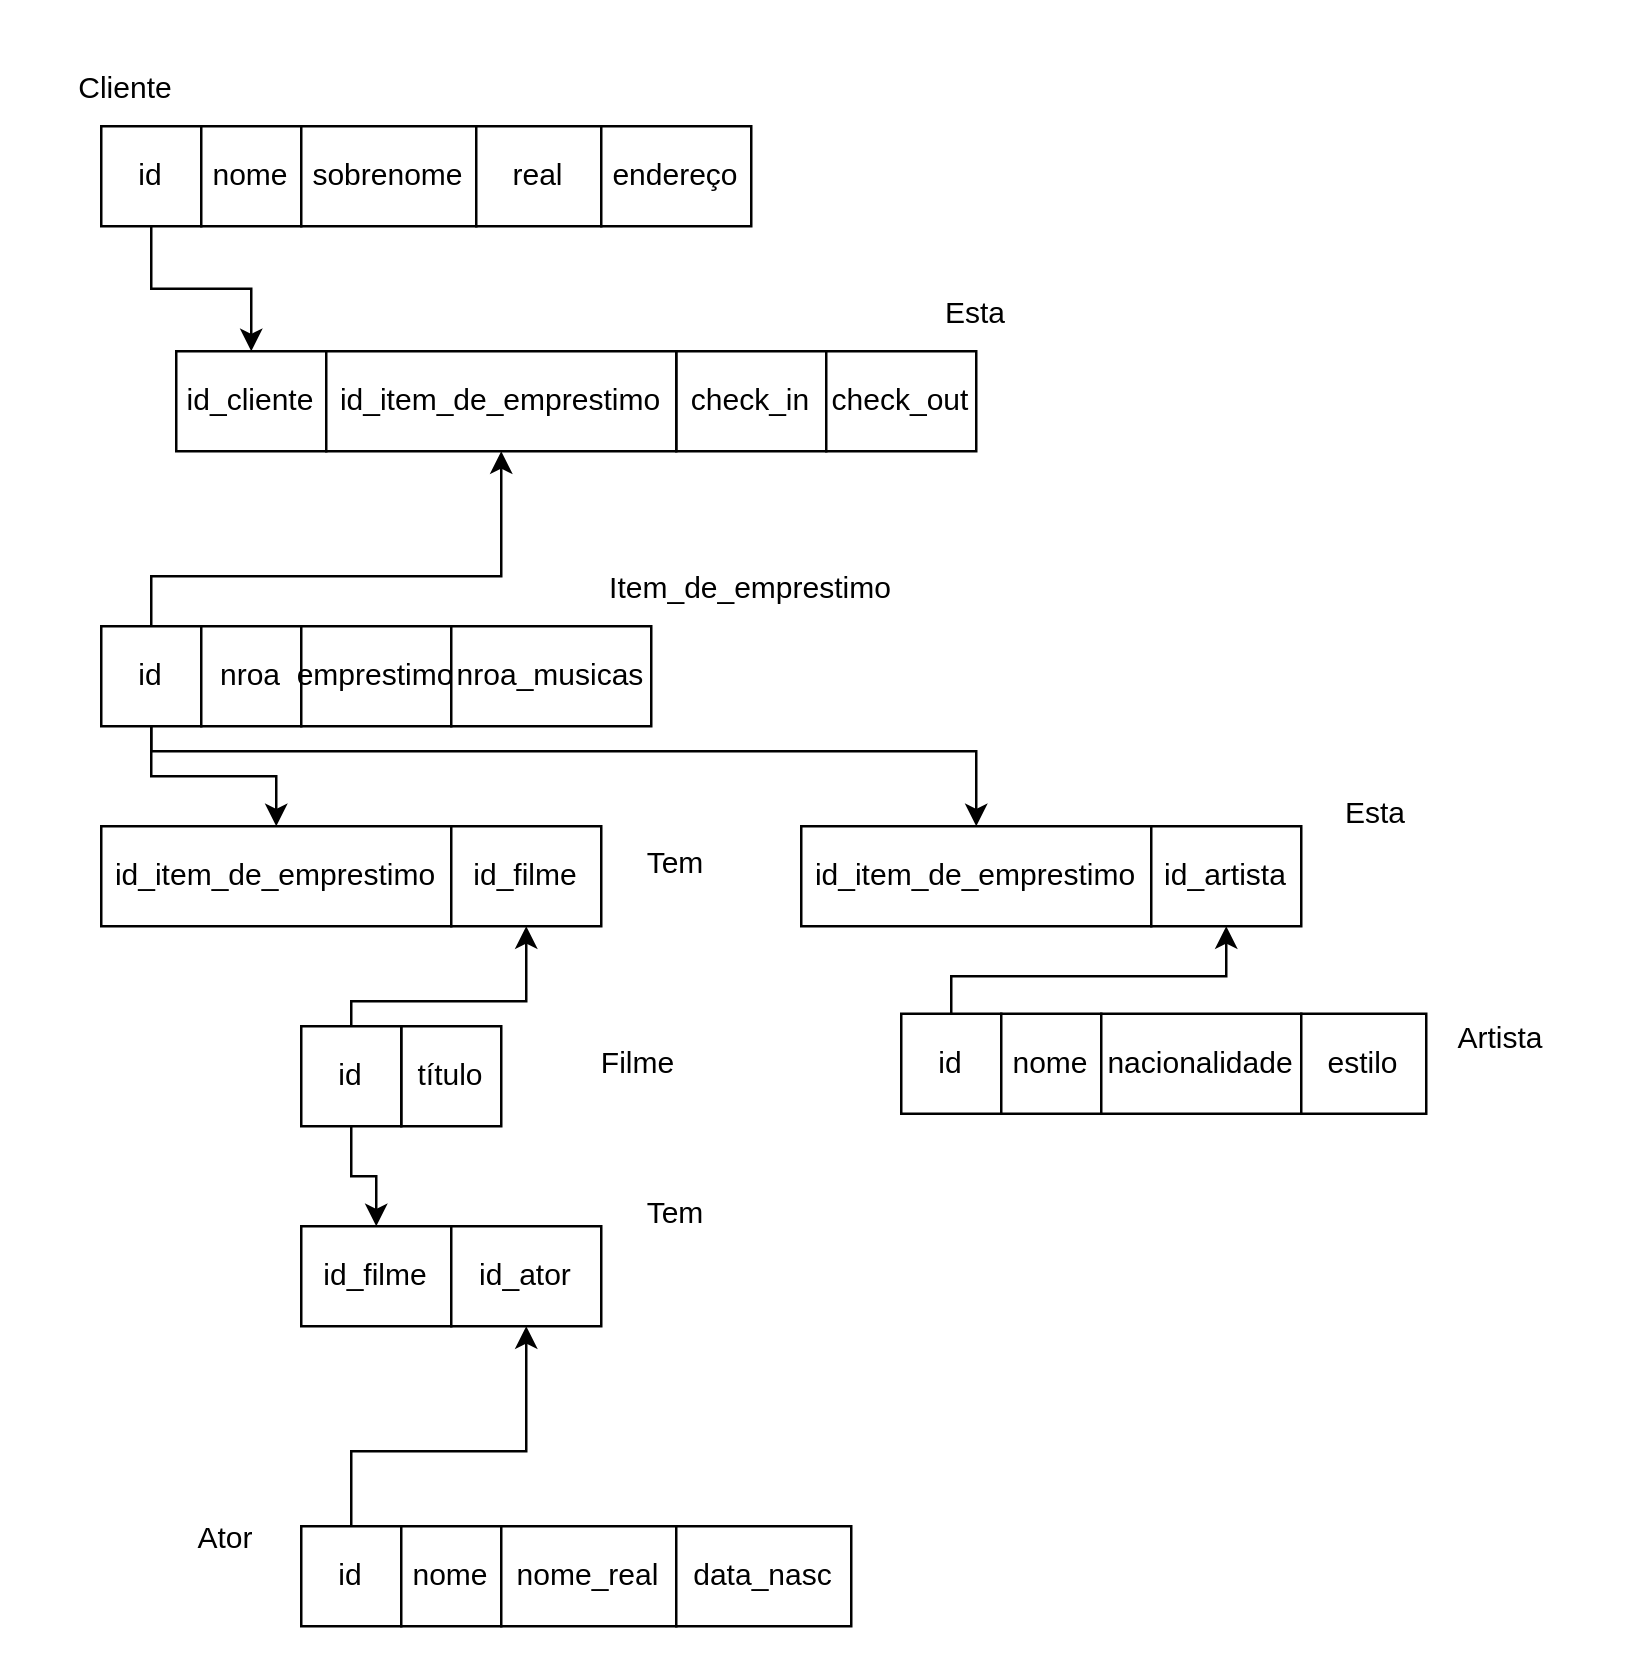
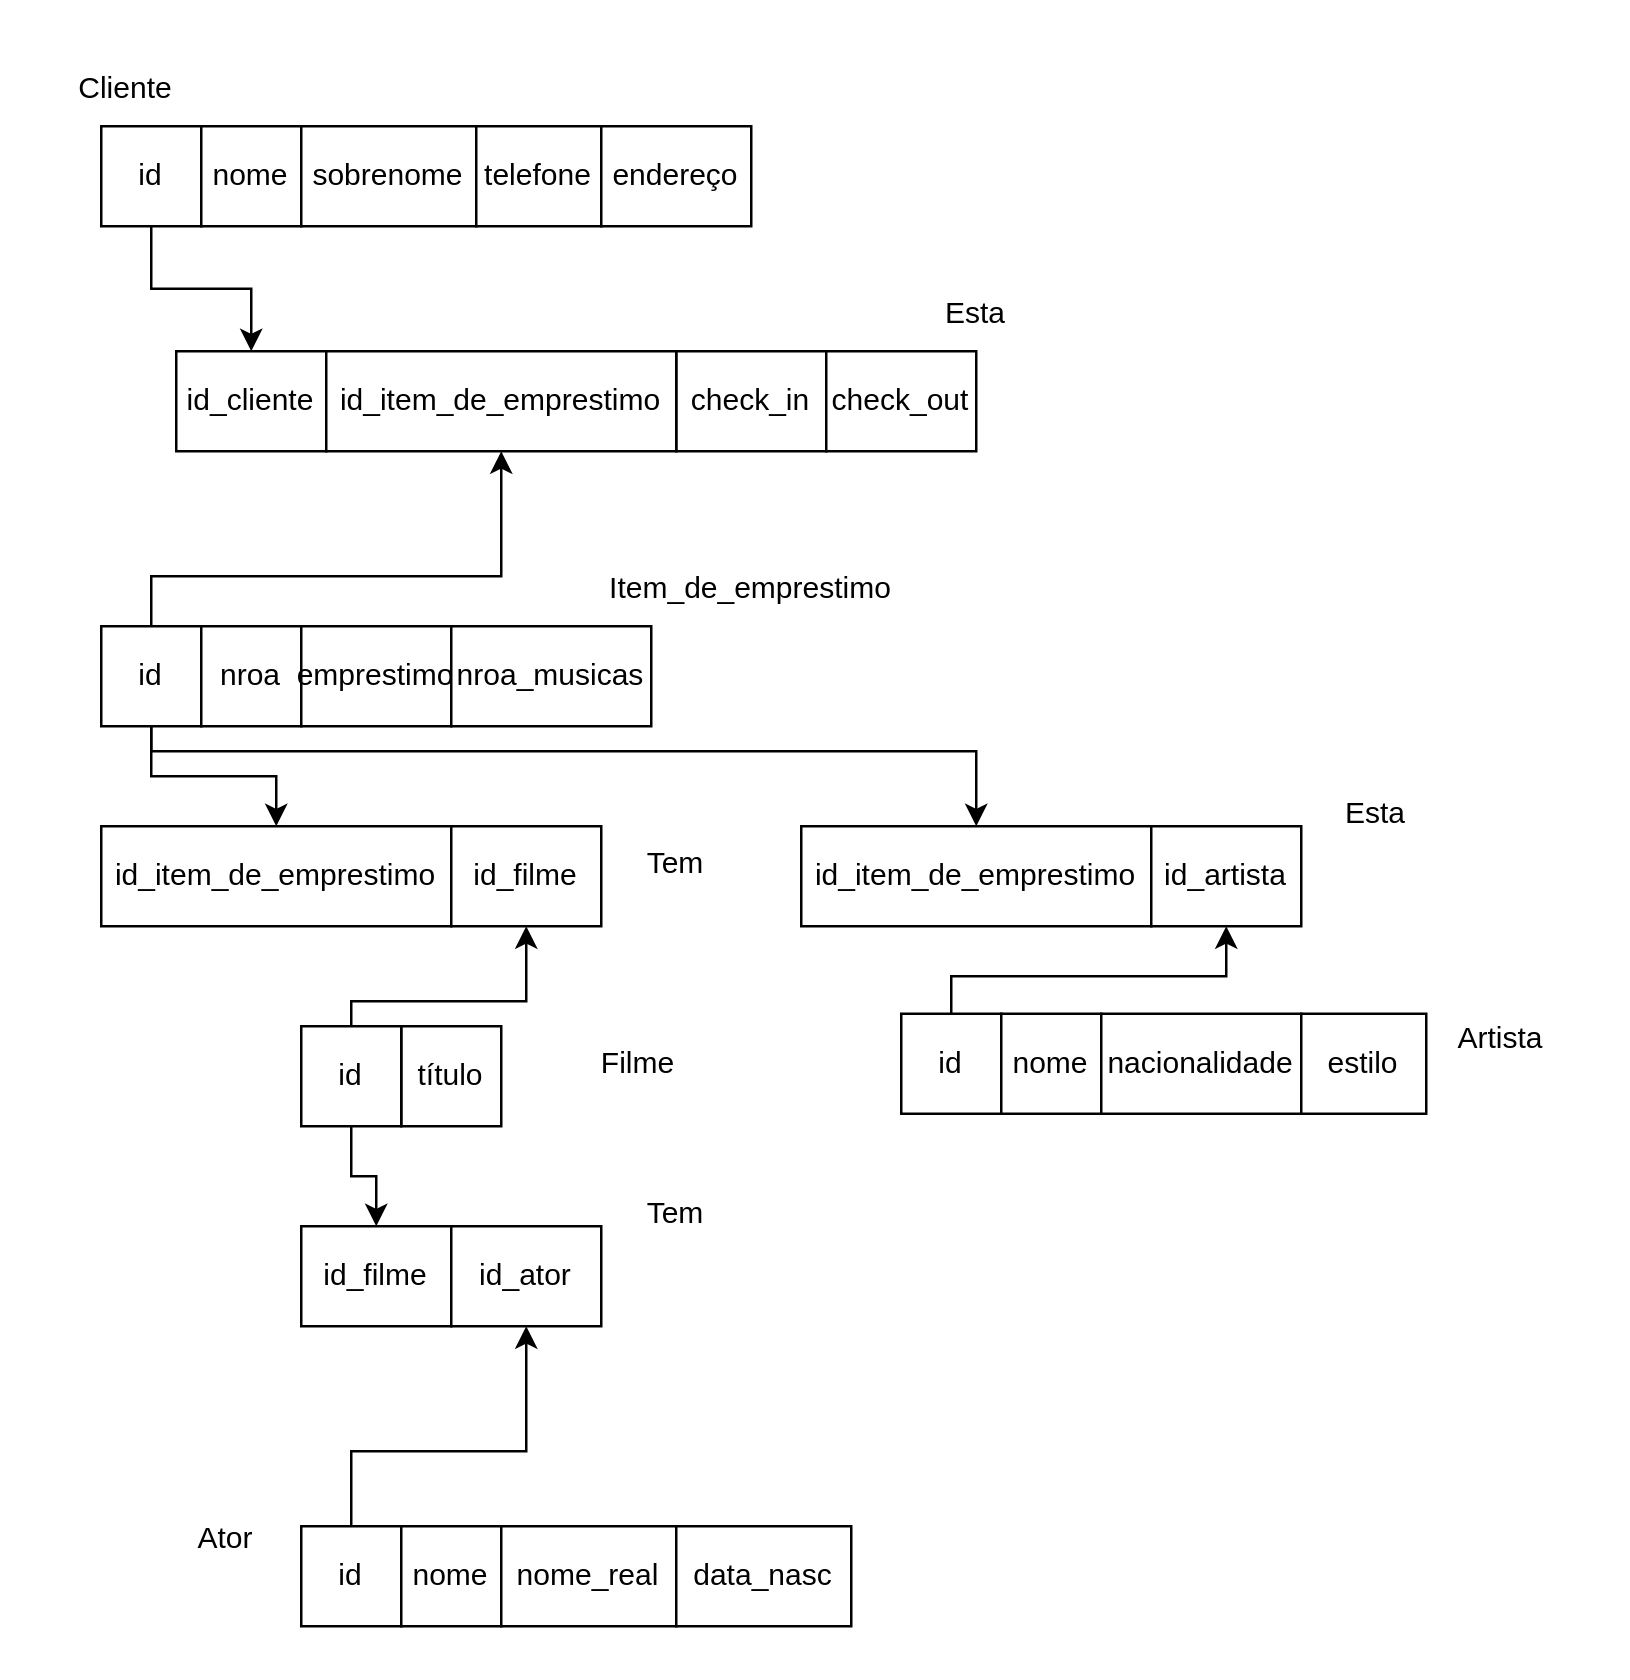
node "real": label "real" -> "telefone"
